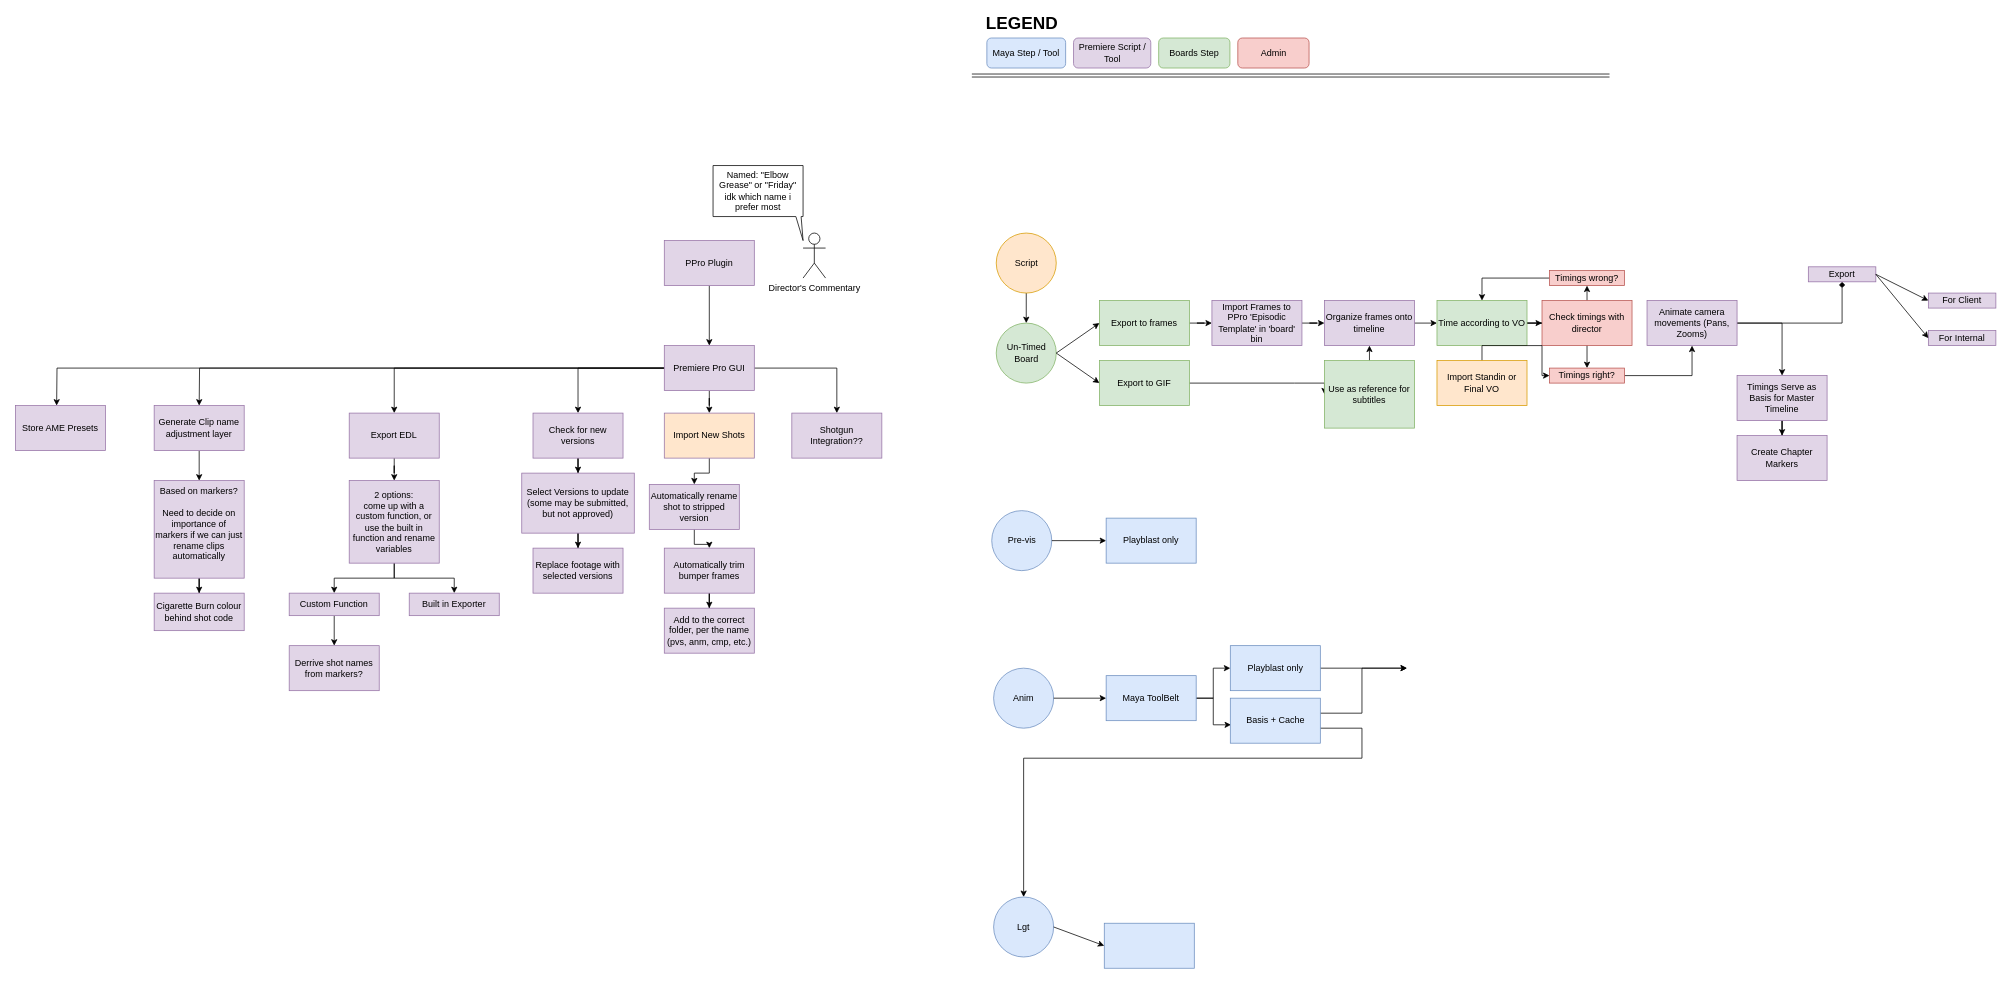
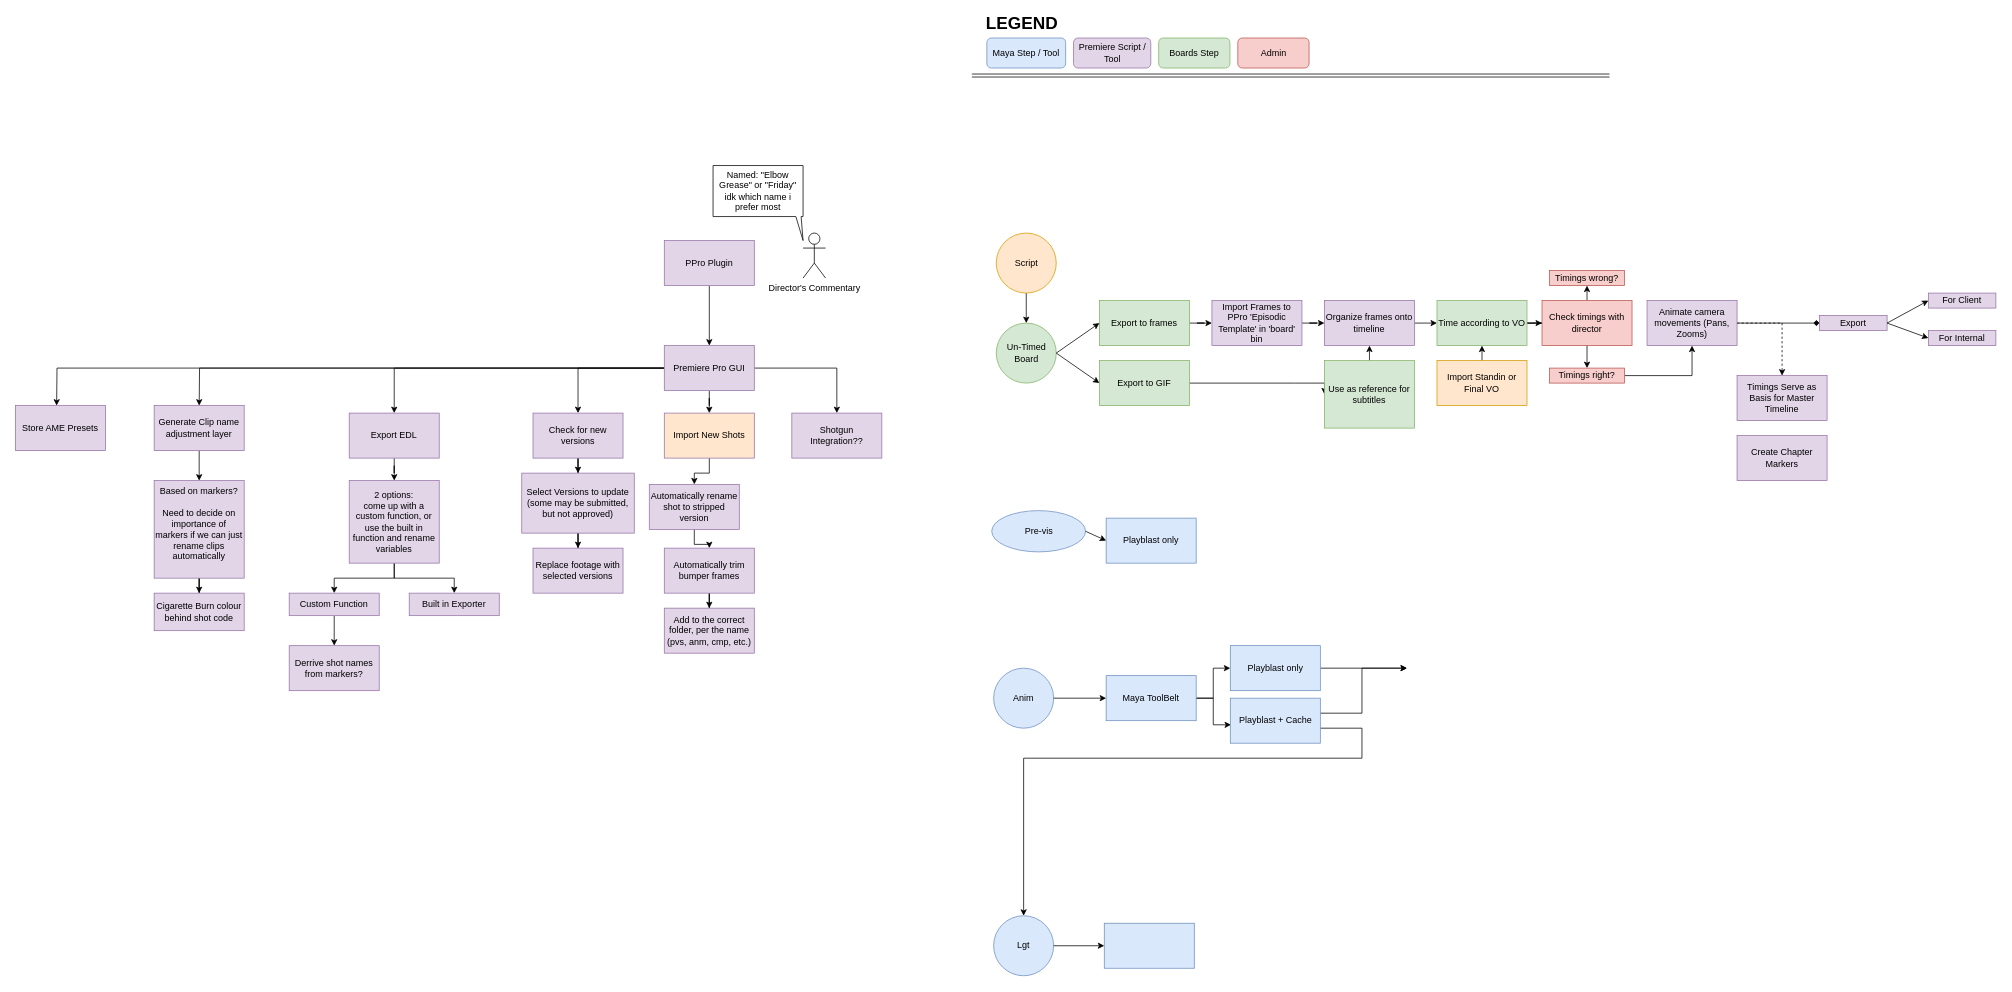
node "Export": moved (1842, 274) -> (1853, 323)
edge "Timings wrong?" -> "Time according to VO": removed
edge "Import Standin or Final VO" -> "Timings right?": now "Import Standin or Final VO" -> "Time according to VO"
edge "Animate camera movements (Pans, Zooms)" -> "Timings Serve as Basis for Master Timeline": style solid -> dashed
edge "Timings Serve as Basis for Master Timeline" -> "Create Chapter Markers": removed
node "Pre-vis": size 60x60 -> 94x41
node "Basis + Cache": label "Basis + Cache" -> "Playblast + Cache"
node "Lgt": moved (1023, 927) -> (1023, 945)
